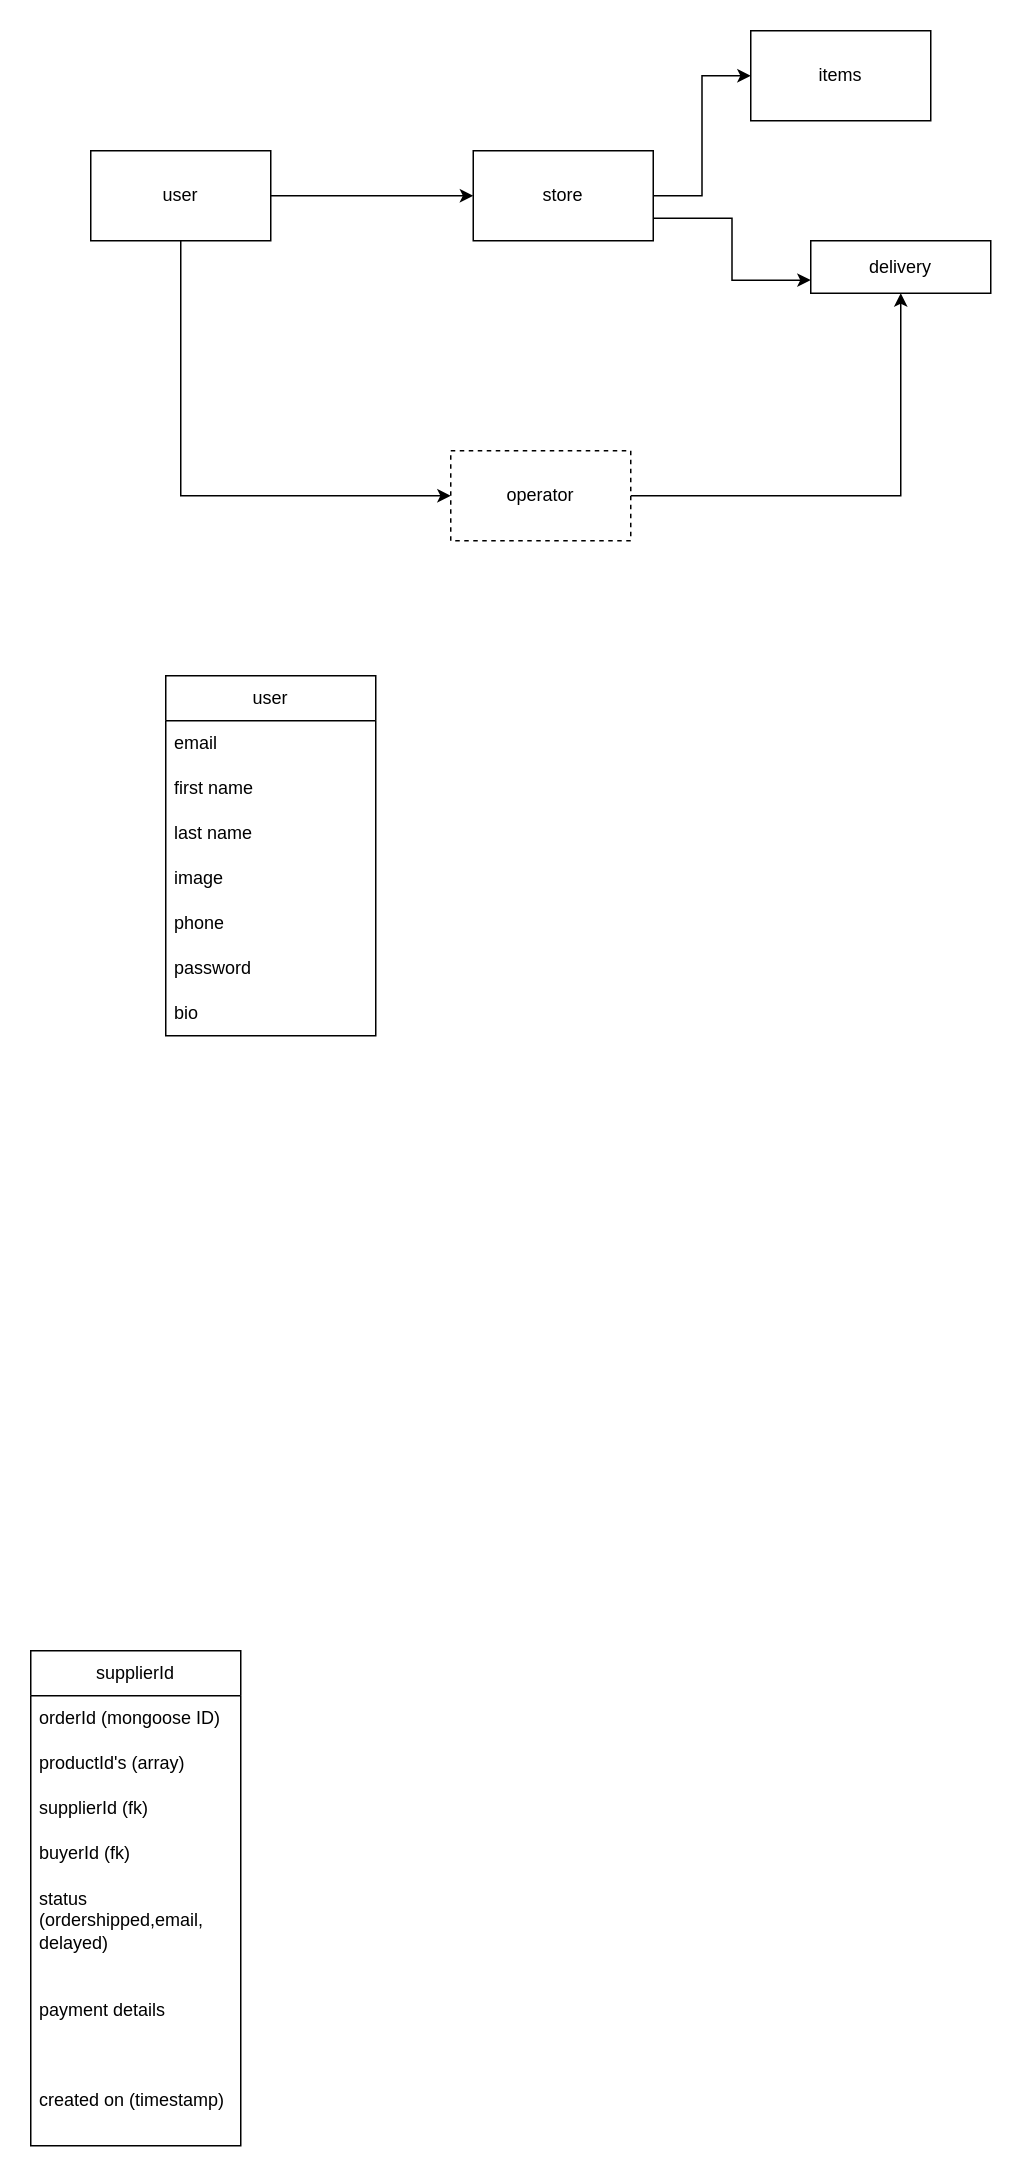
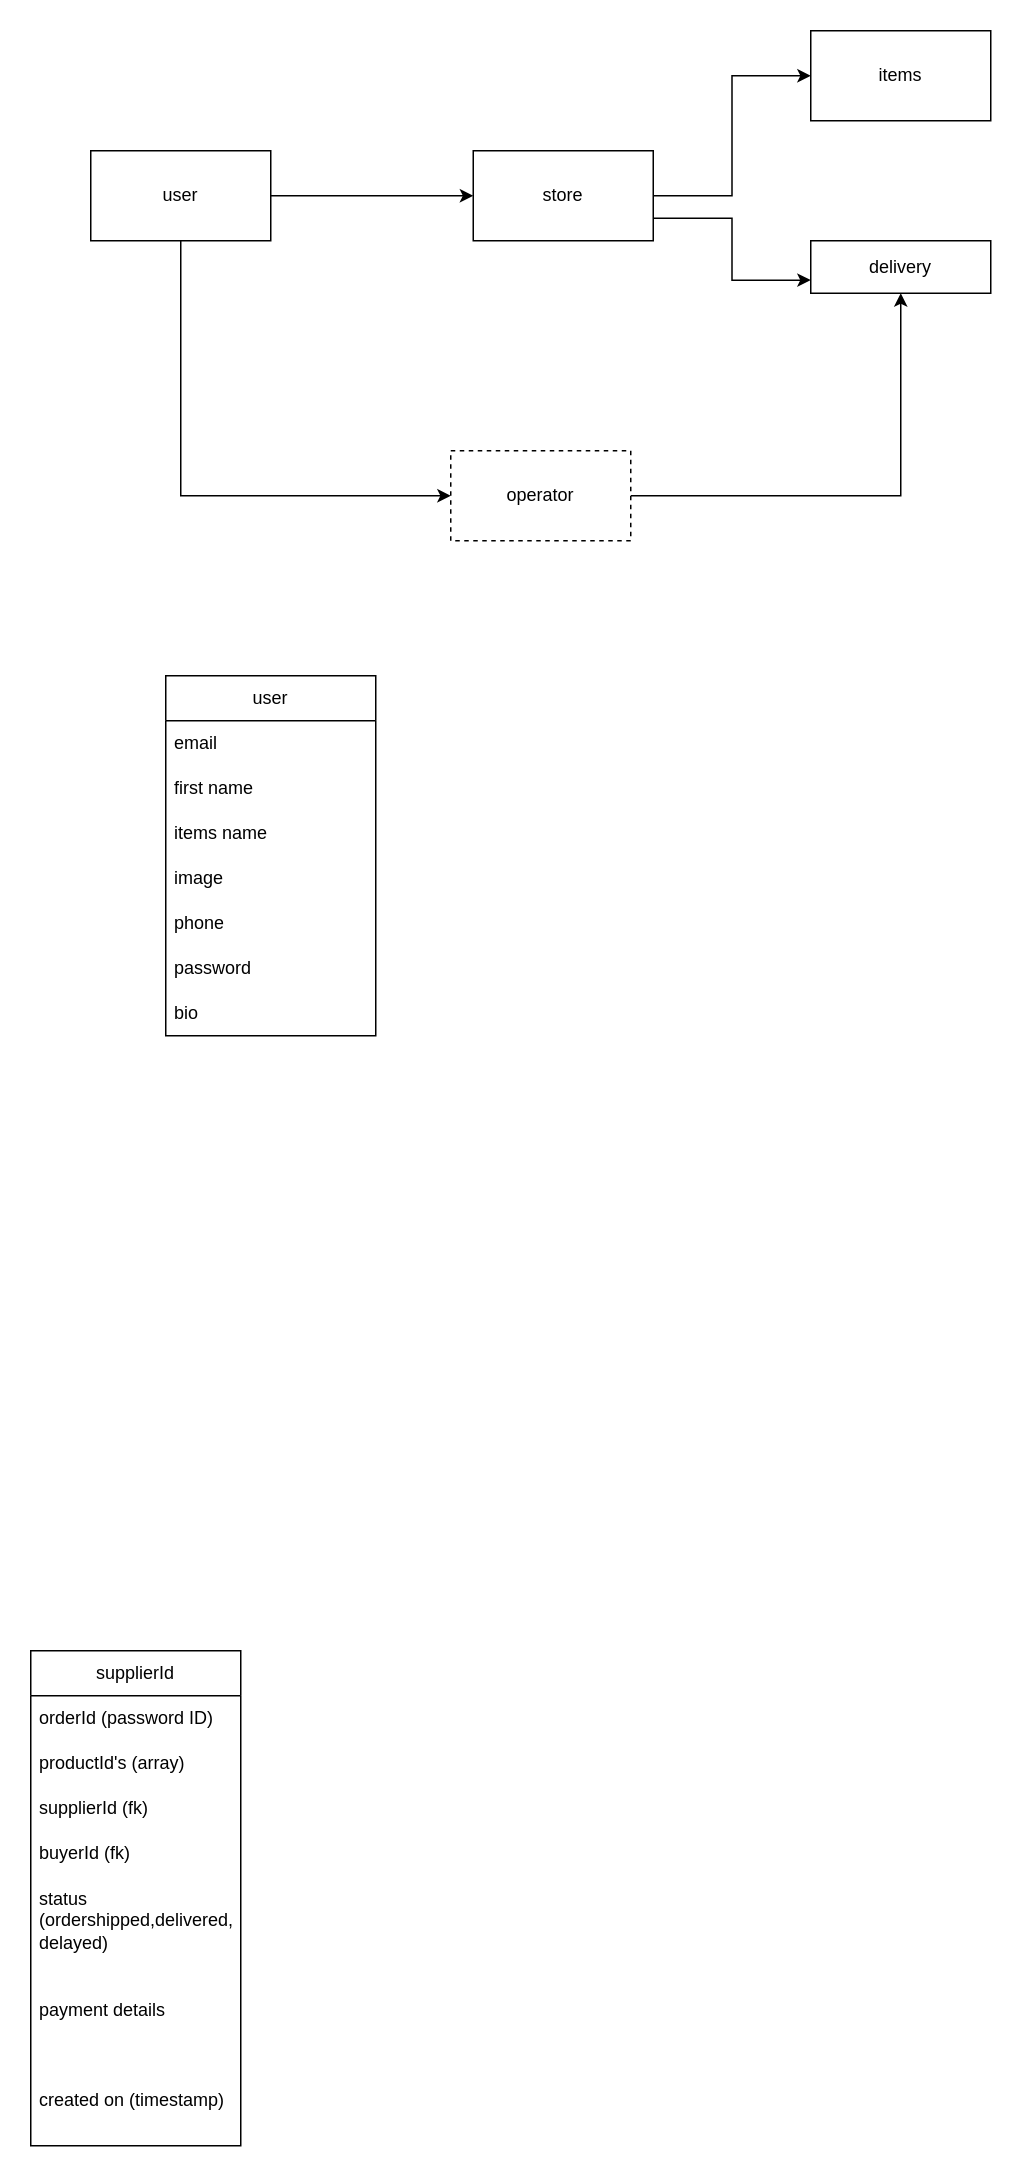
node "items": moved (841, 76) -> (901, 76)
node "last name": label "last name" -> "items name"
node "orderId (mongoose ID)": label "orderId (mongoose ID)" -> "orderId (password ID)"
node "status (ordershipped,email, delayed)": label "status (ordershipped,email, delayed)" -> "status (ordershipped,delivered, delayed)"
